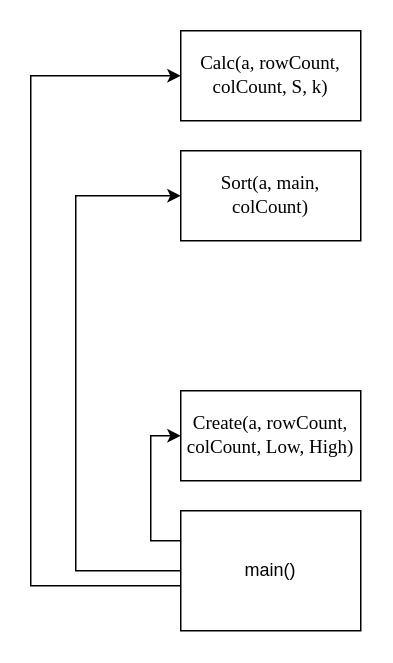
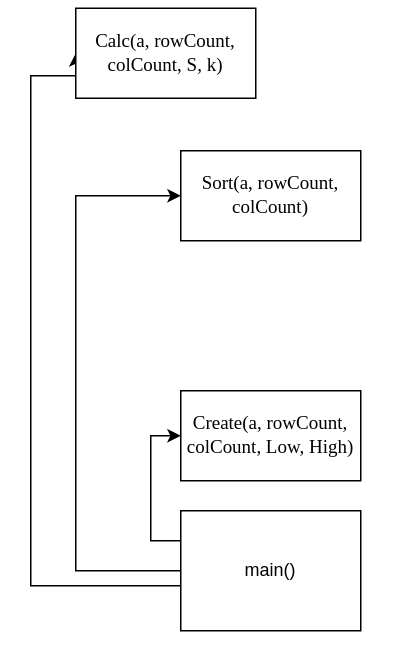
node "Calc(a, rowCount, colCount, S, k)": moved (271, 76) -> (166, 53)
node "Sort(a, main, colCount)": label "Sort(a, main, colCount)" -> "Sort(a, rowCount, colCount)"
